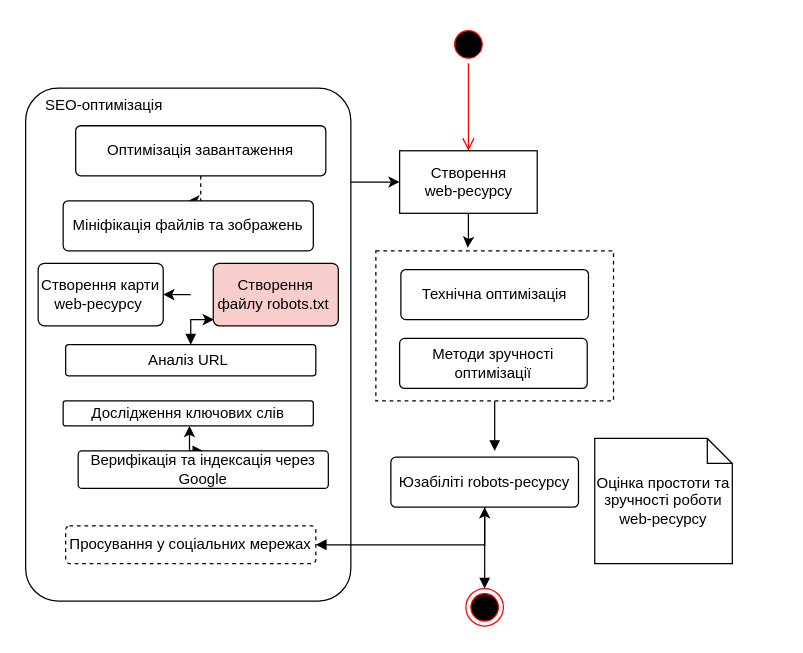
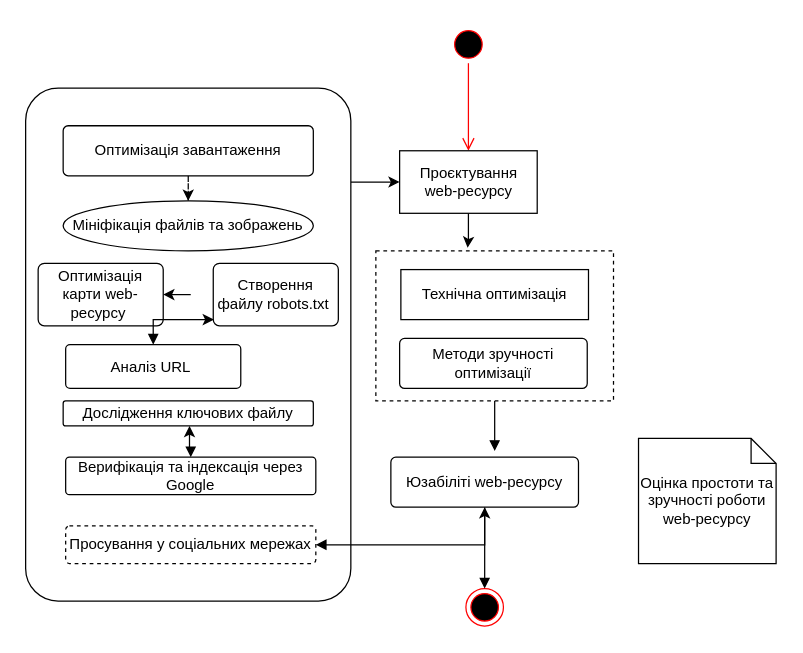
node "SEO-оптимізація": removed
node "Оптимізація завантаження": moved (201, 151) -> (188, 151)
node "Створення web-ресурсу": label "Створення web-ресурсу" -> "Проєктування web-ресурсу"
node "Мініфікація файлів та зображень": shape rounded rectangle -> ellipse
node "Створення карти web-ресурсу": label "Створення карти web-ресурсу" -> "Оптимізація карти web-ресурсу"
node "Створення файлу robots.txt": fillcolor #f8cecc -> #ffffff
node "Технічна оптимізація": shape rounded rectangle -> rectangle
node "Аналіз URL": size 250x31 -> 175x44
node "Дослідження ключових слів": label "Дослідження ключових слів" -> "Дослідження ключових файлу"
node "Верифікація та індексація через Google": moved (203, 469) -> (191, 476)
node "Юзабіліті robots-ресурсу": label "Юзабіліті robots-ресурсу" -> "Юзабіліті web-ресурсу"
node "Оцінка простоти та зручності роботи web-ресурсу": moved (663, 501) -> (707, 501)
